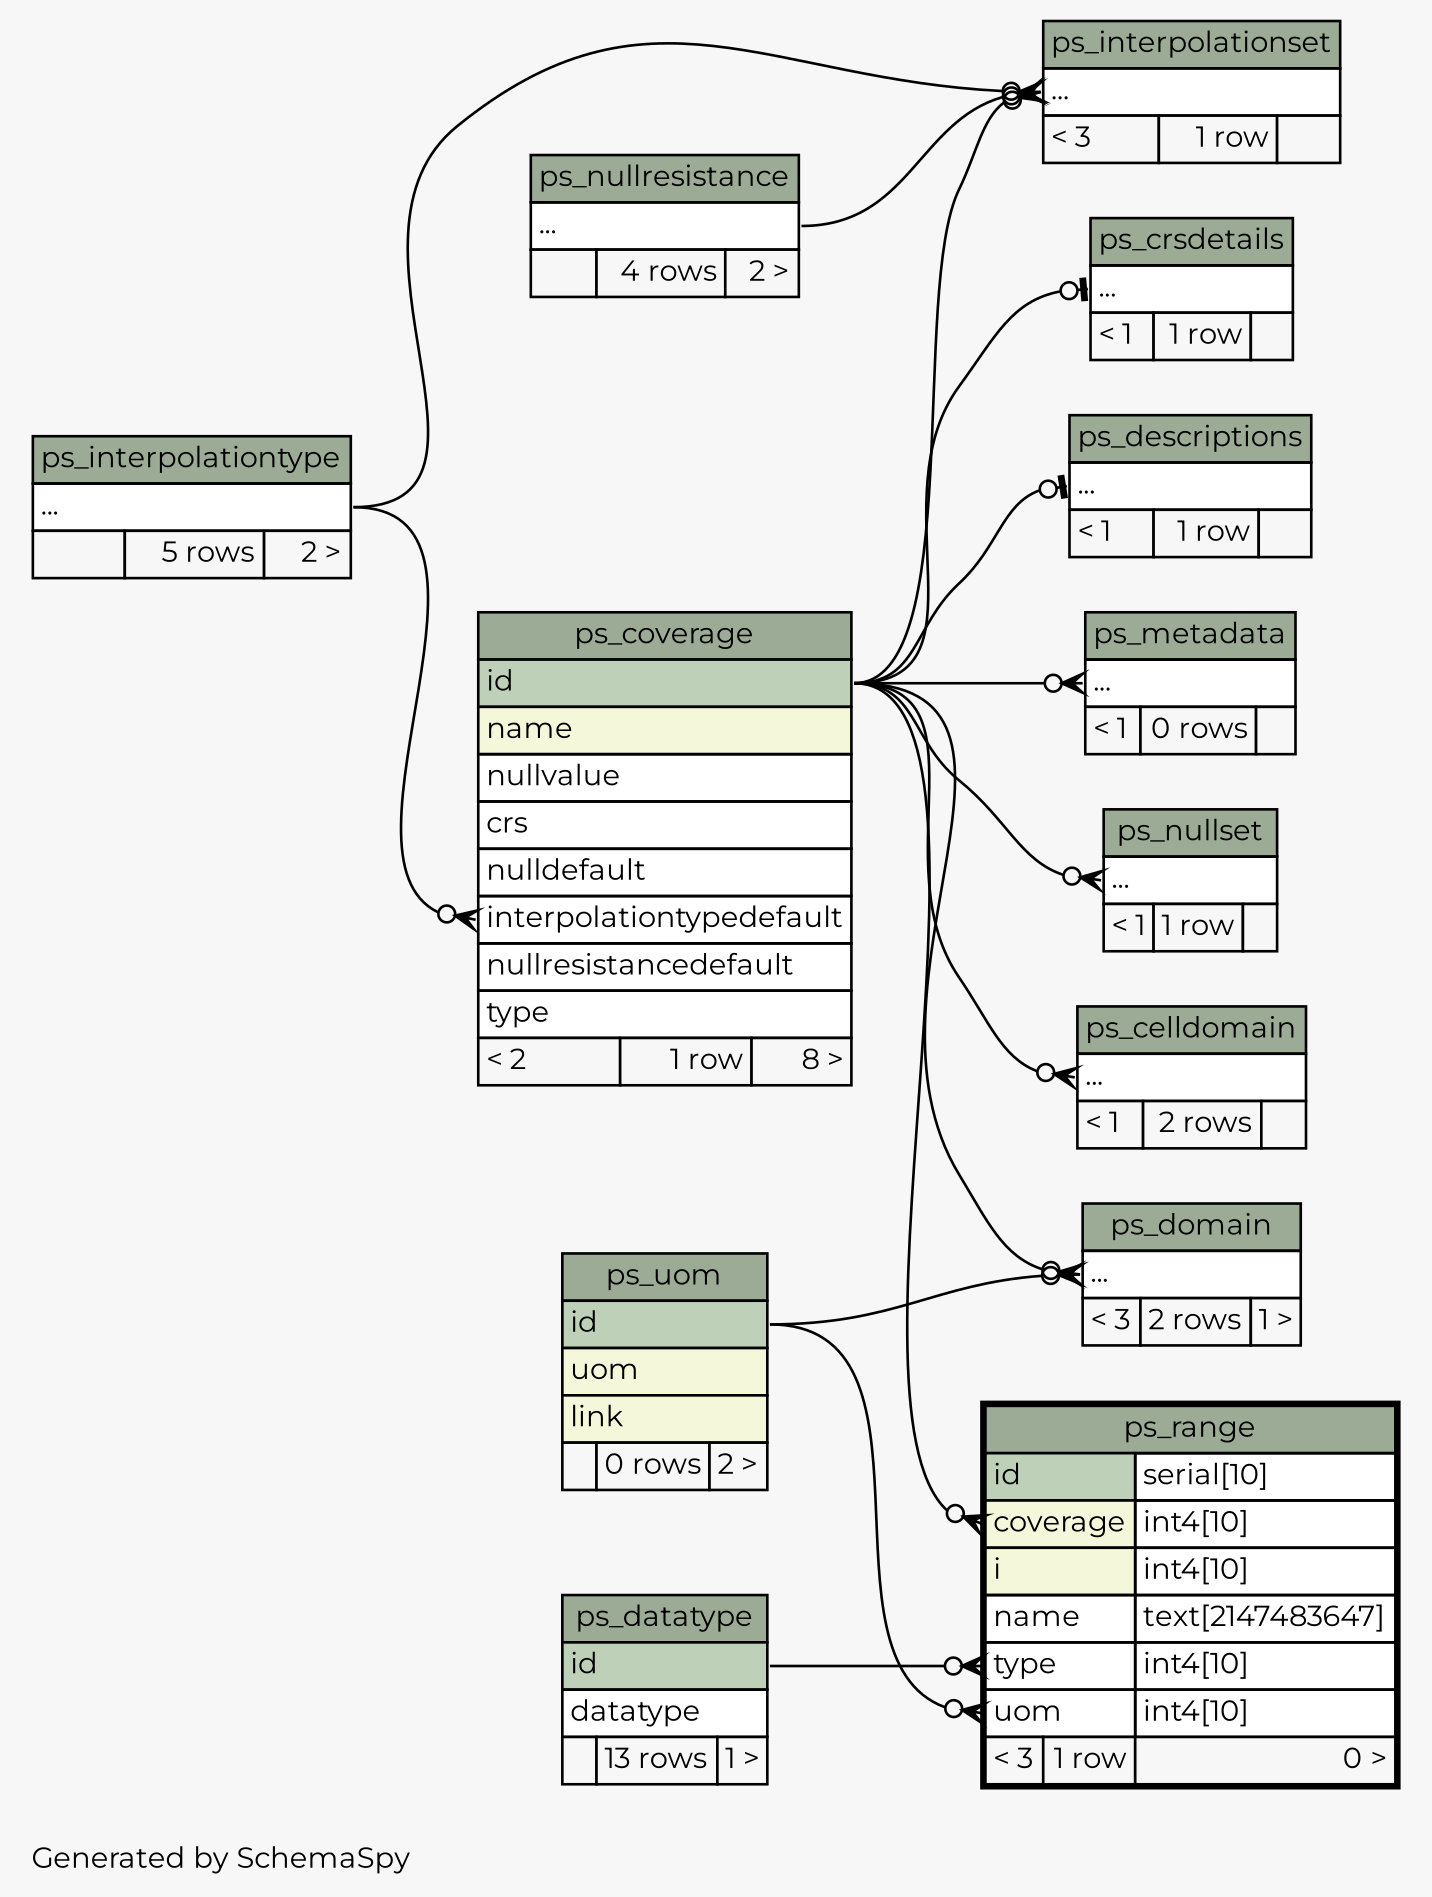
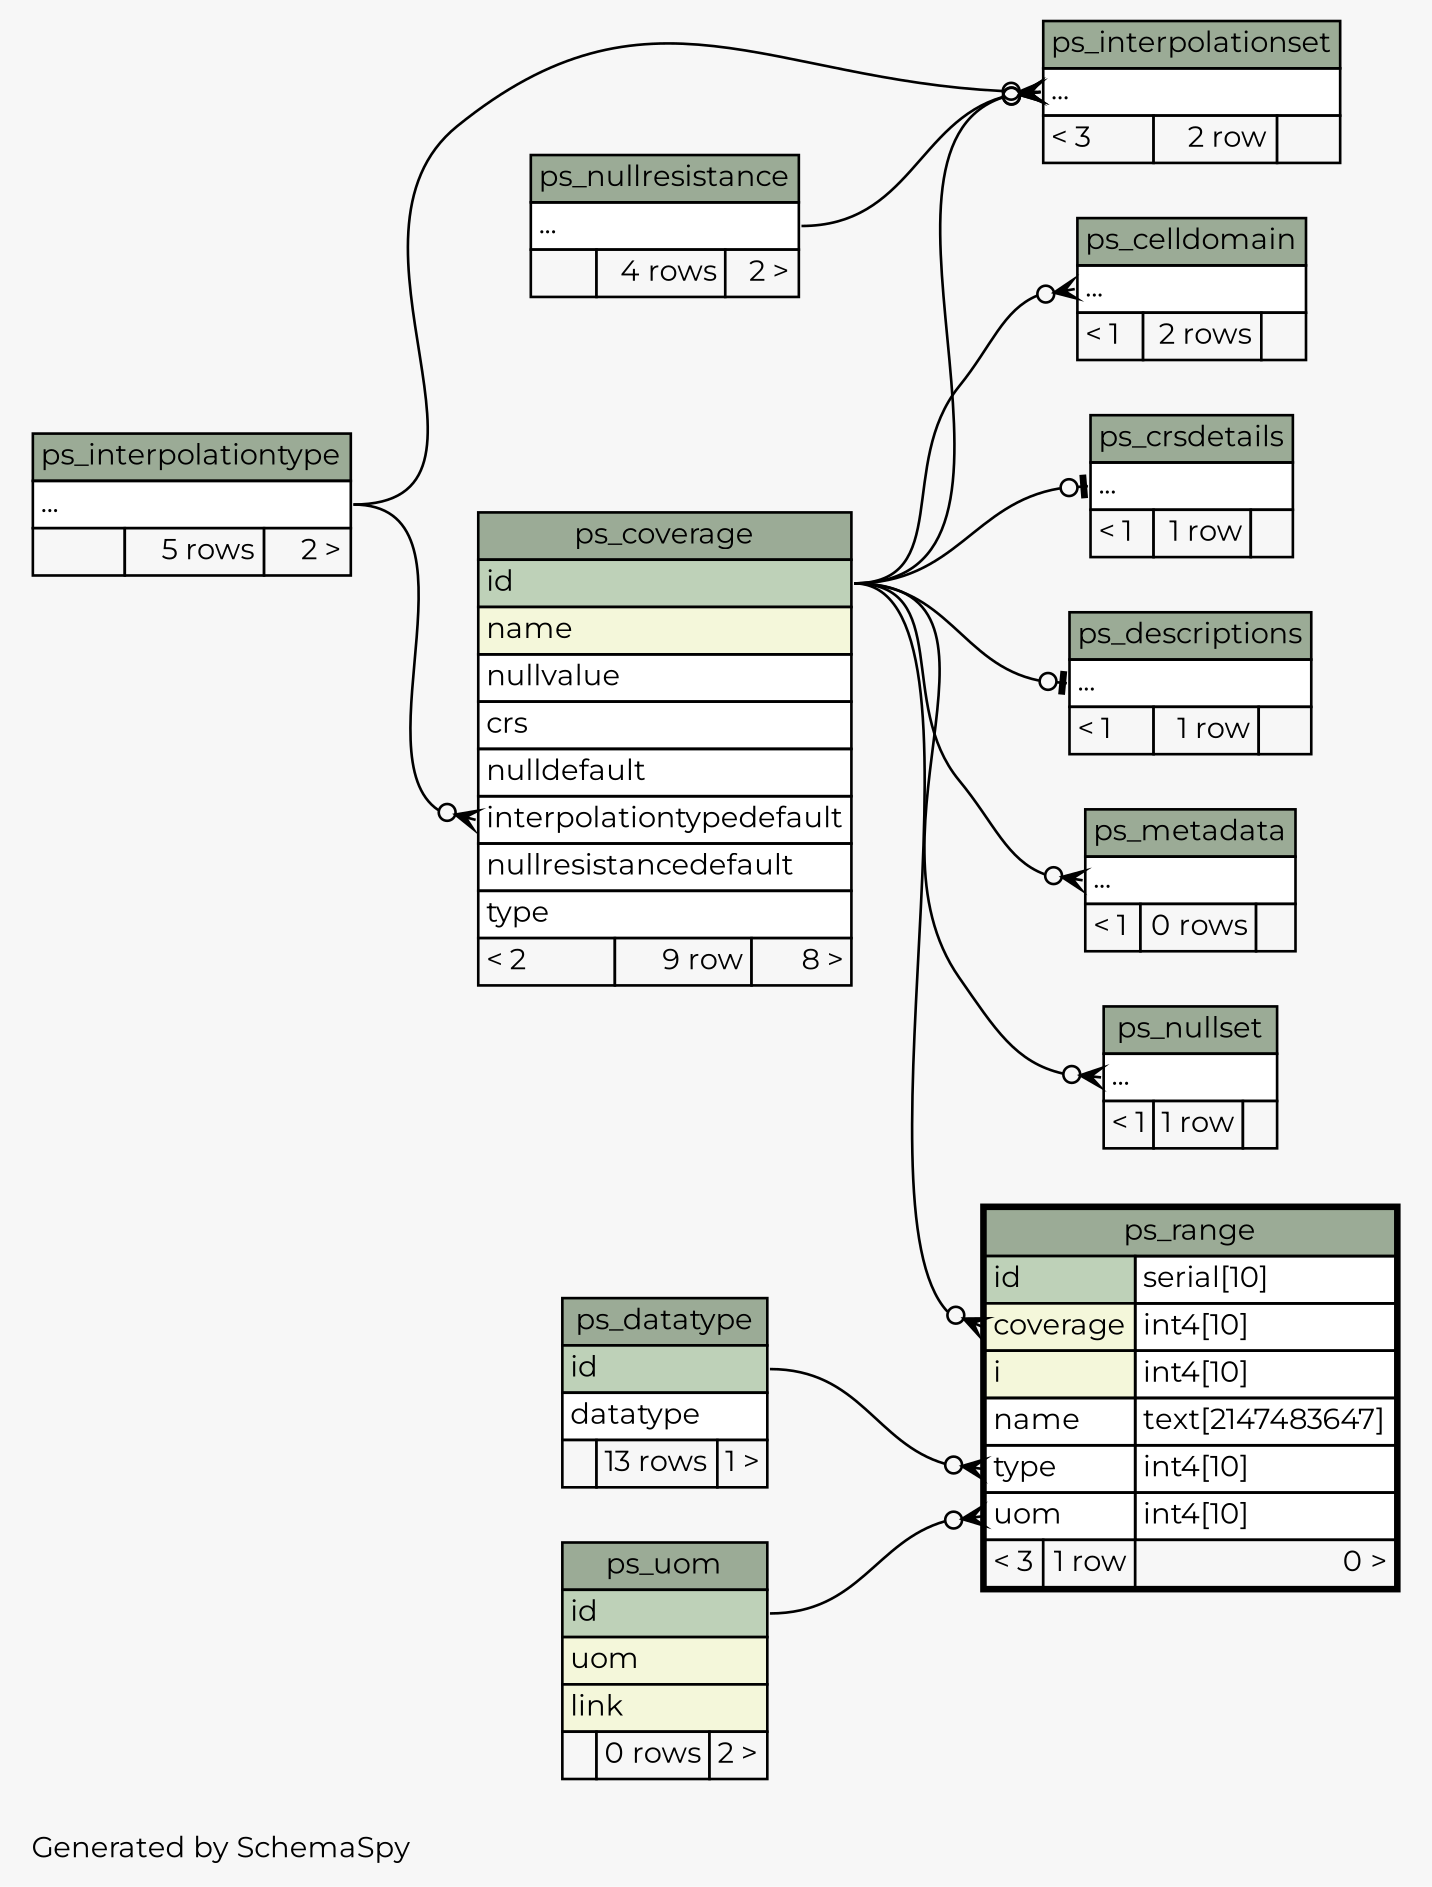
node "ps_interpolationset": text "1 row" -> "2 row"
node "ps_coverage": text "1 row" -> "9 row"
node "ps_domain": removed
